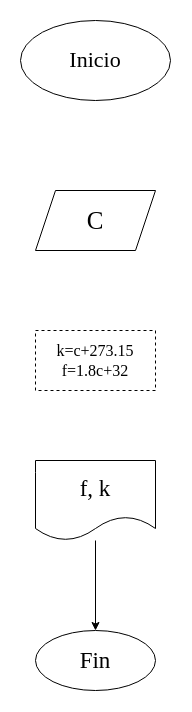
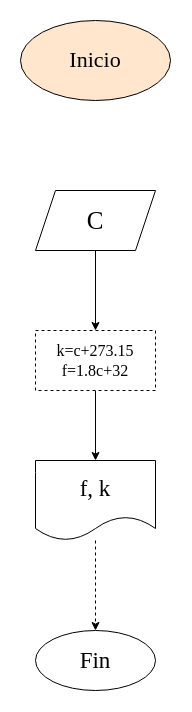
node "Inicio": fillcolor #ffffff -> #ffe6cc
edge "C" -> "k=c+273.15f=1.8c+32": added
edge "k=c+273.15f=1.8c+32" -> "f, k": added
edge "f, k" -> "Fin": style solid -> dashed
